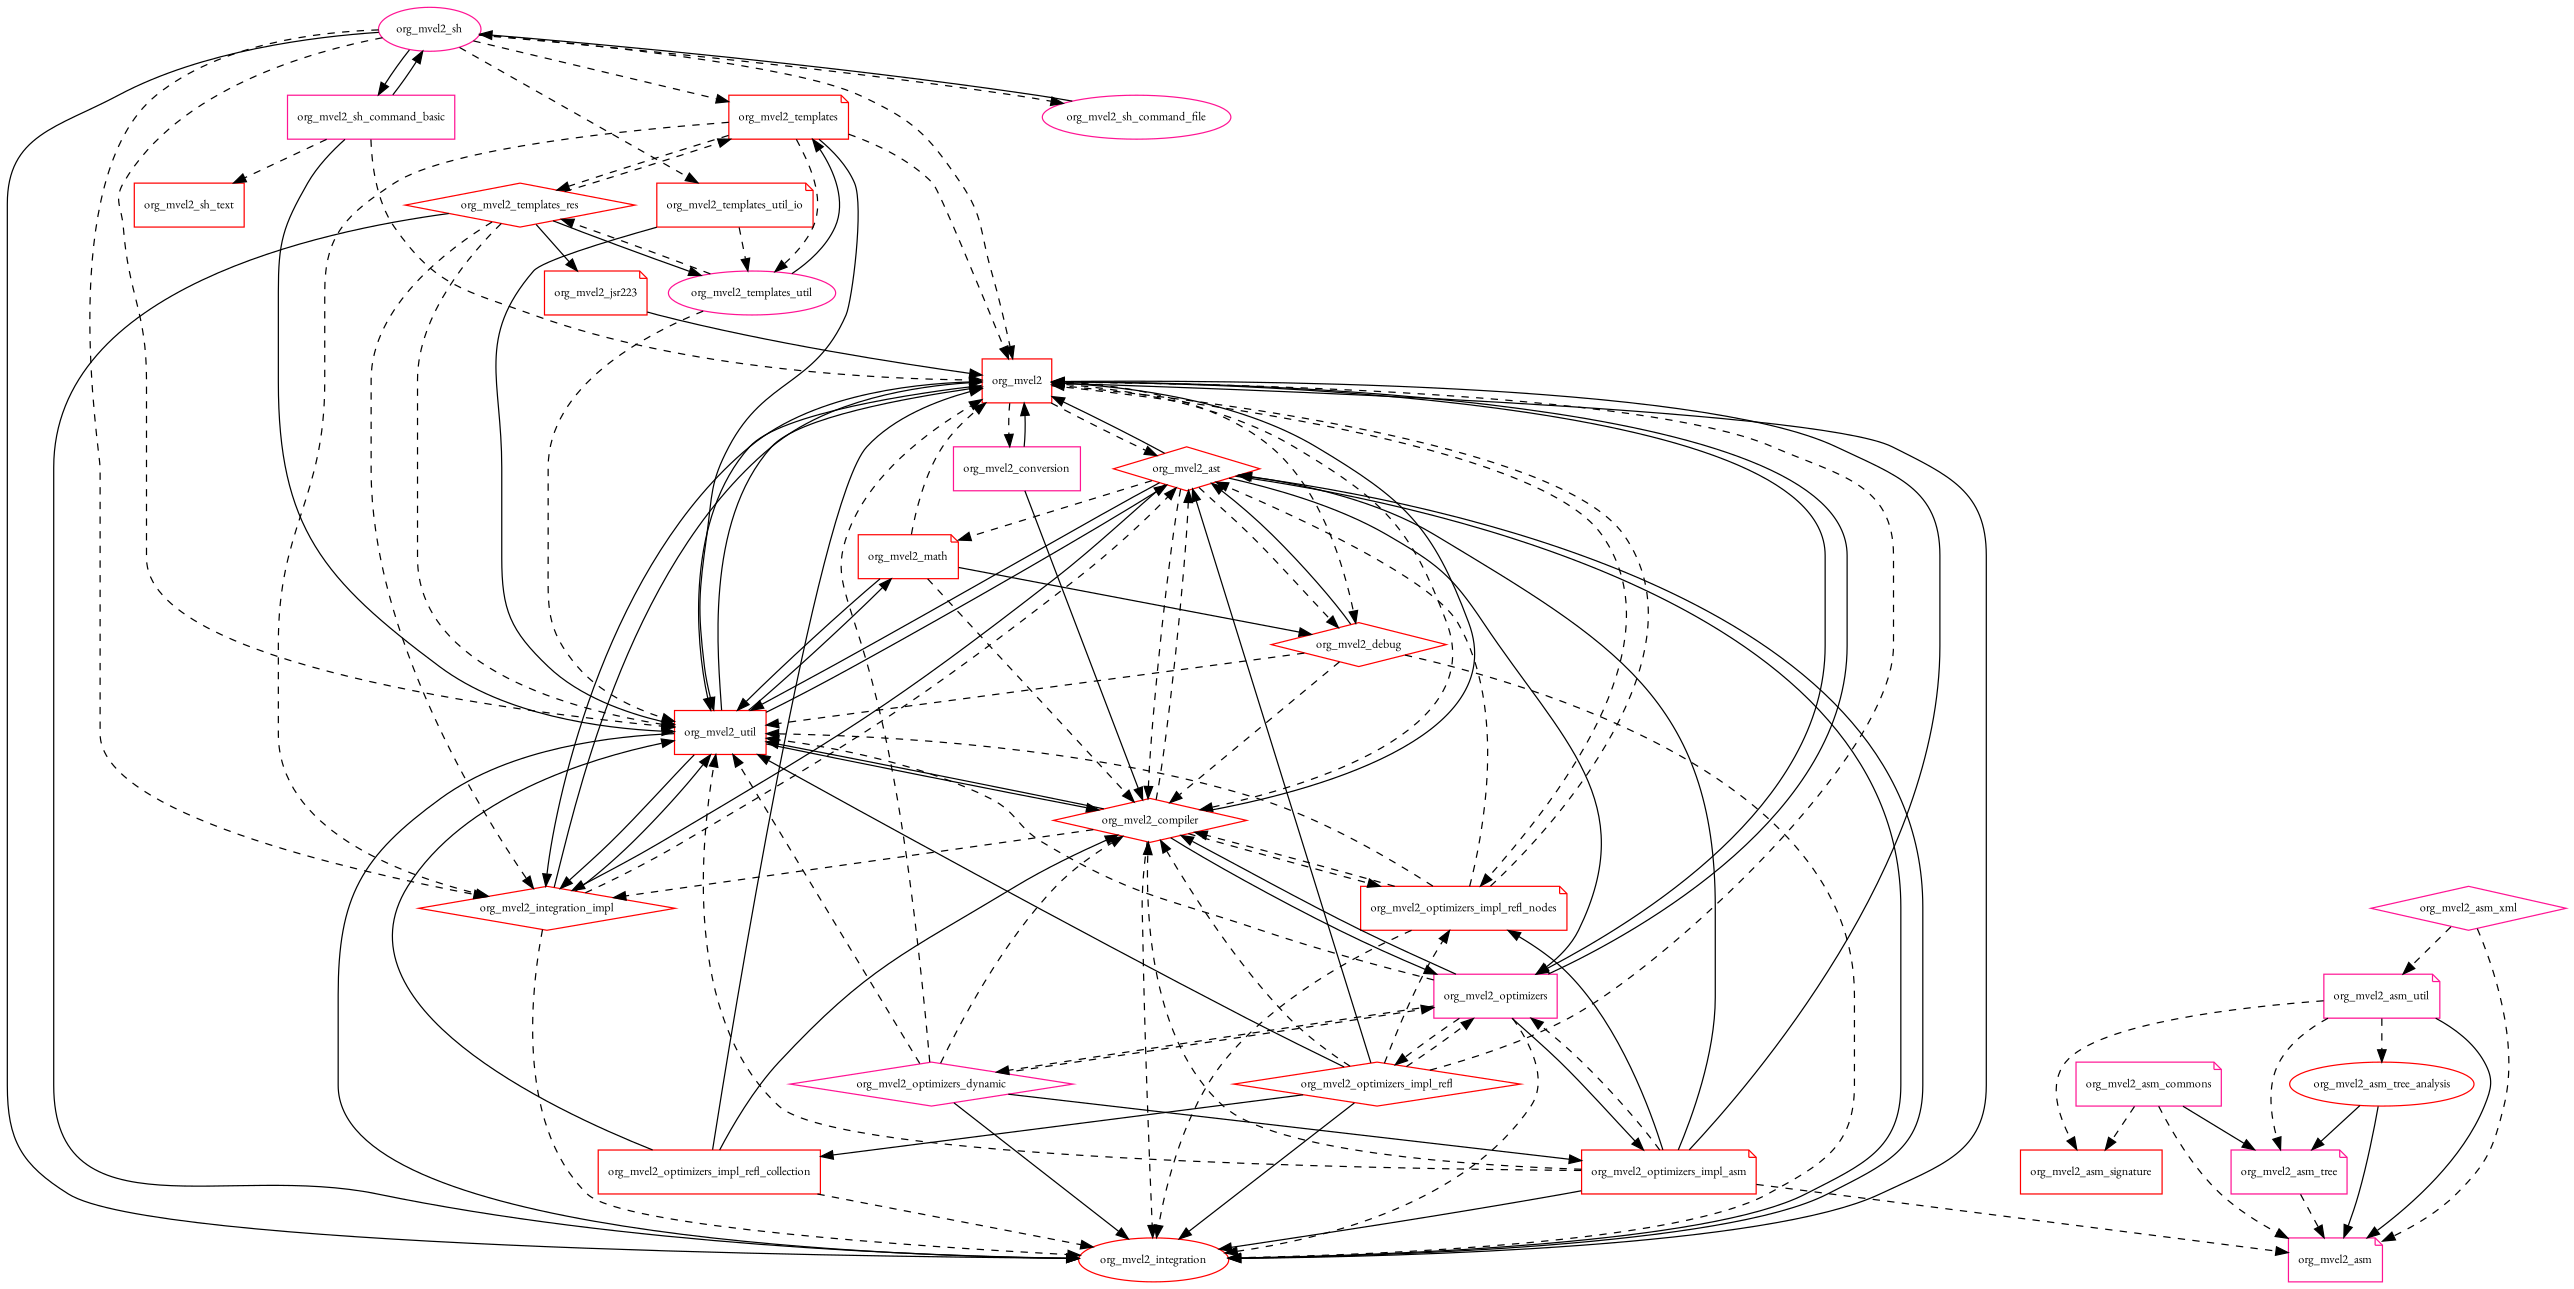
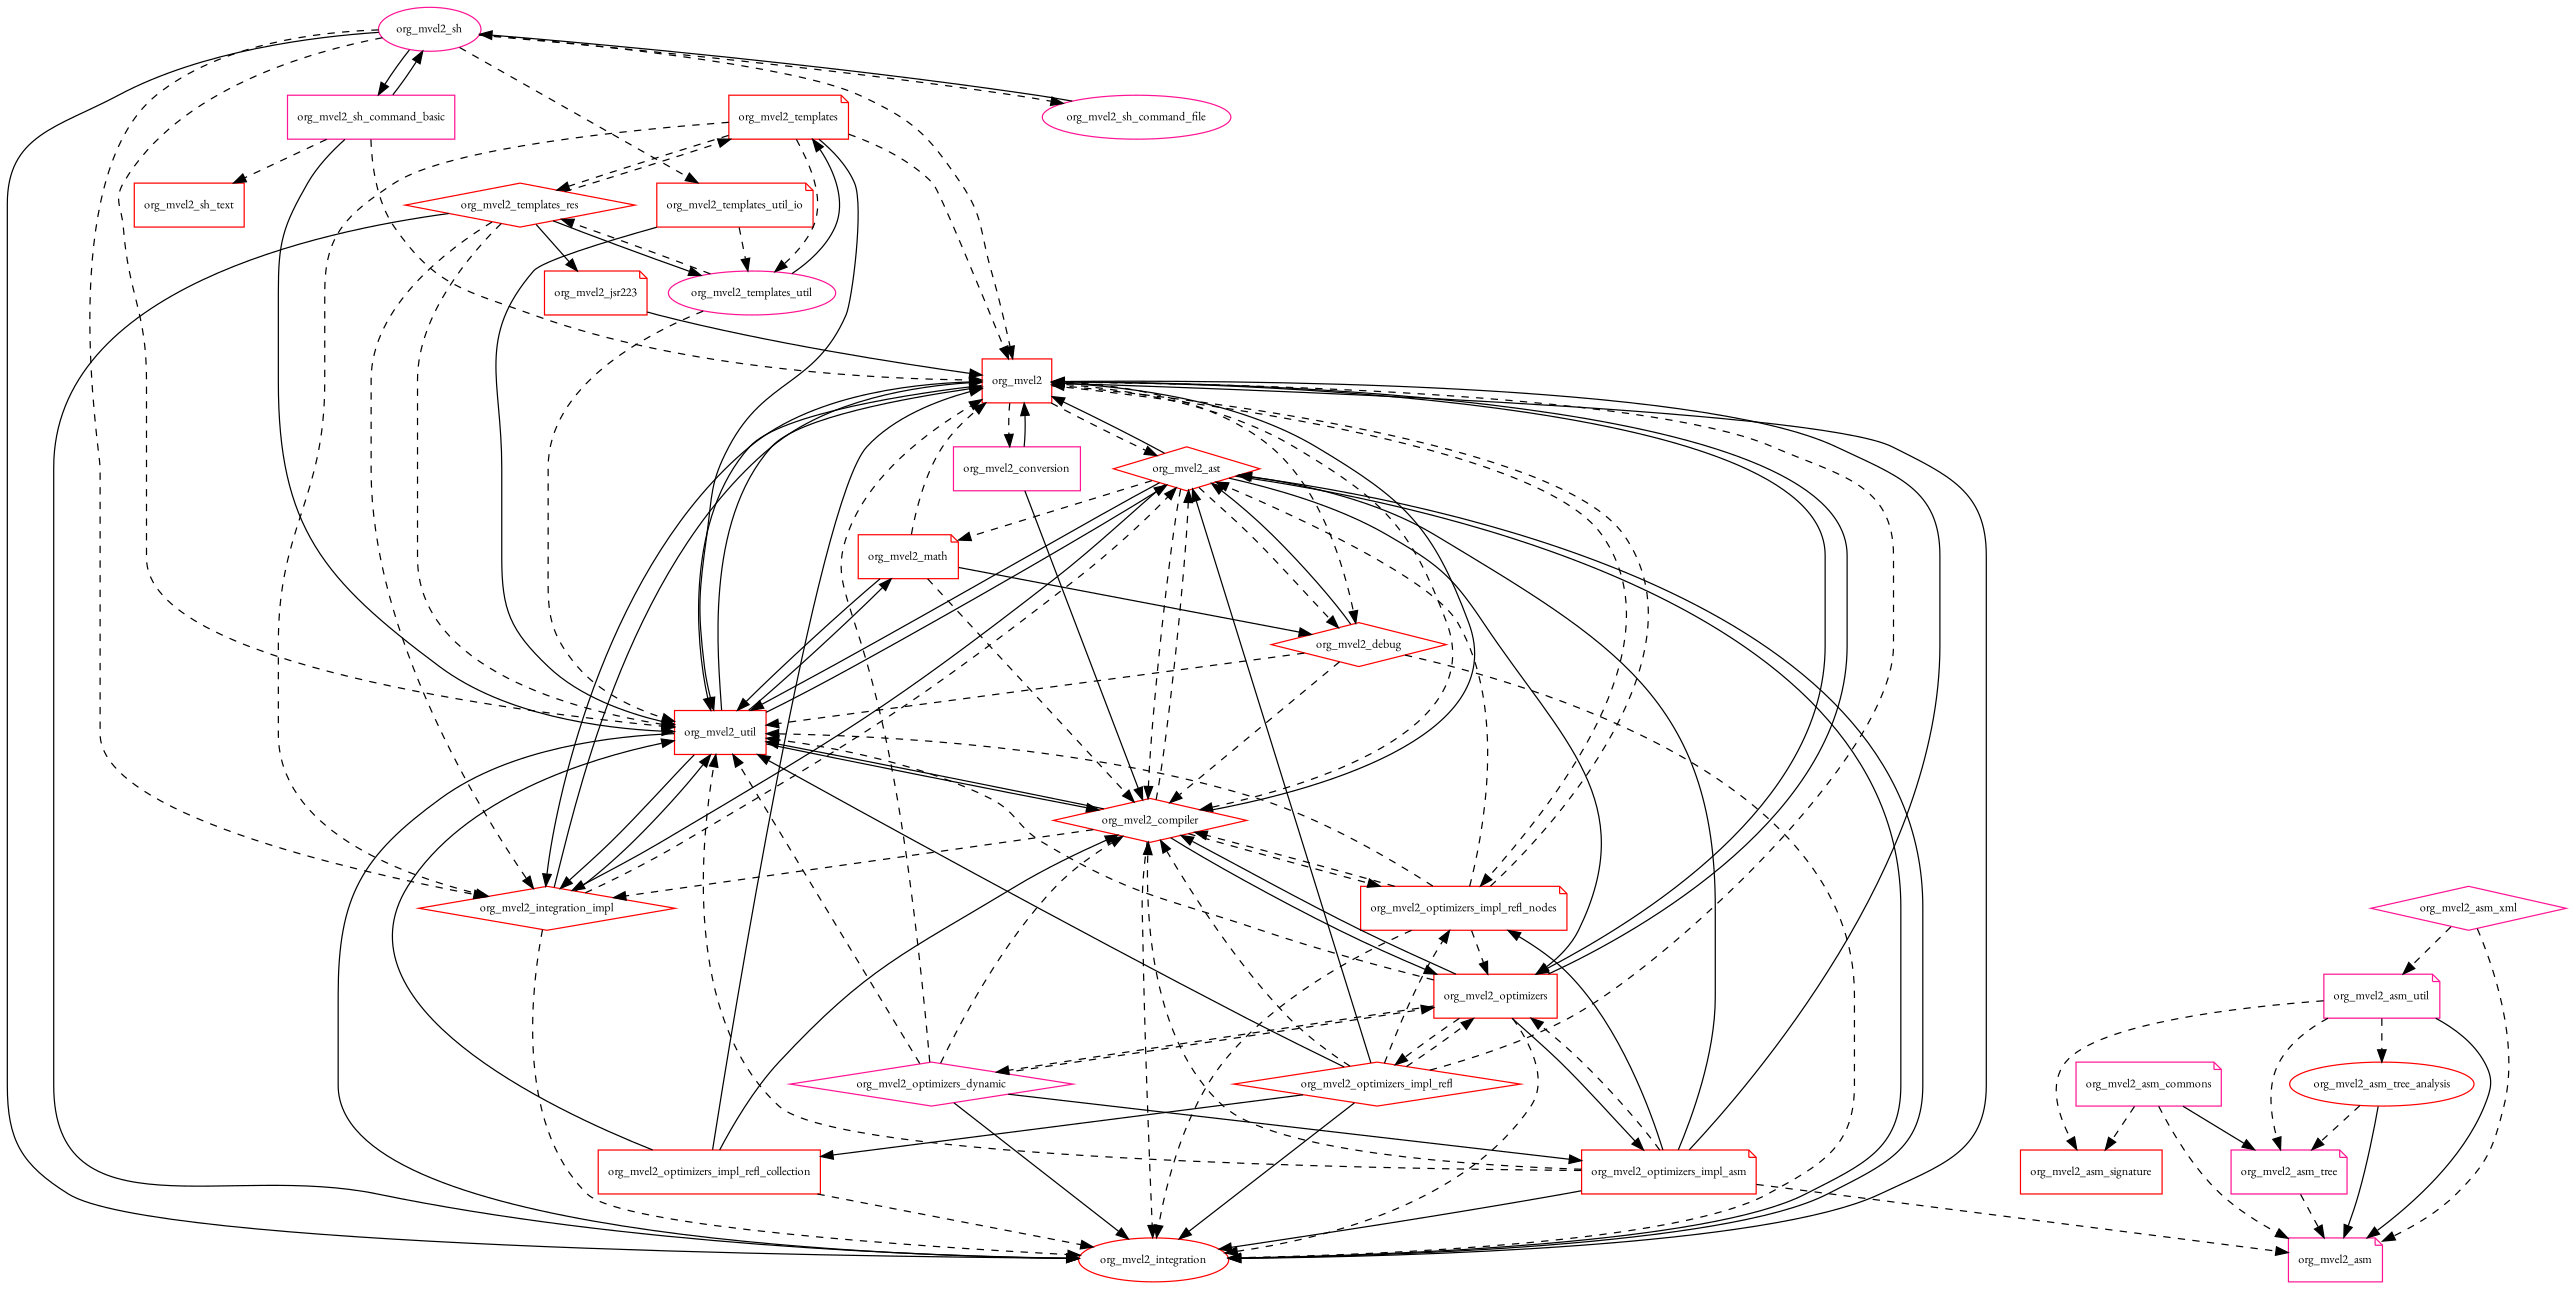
edge "org_mvel2_sh" -> "org_mvel2_templates": removed
edge "org_mvel2_optimizers_impl_refl_nodes" -> "org_mvel2_optimizers": added
node "org_mvel2_optimizers": color deeppink -> red
edge "org_mvel2_asm_tree_analysis" -> "org_mvel2_asm_tree": style solid -> dashed
